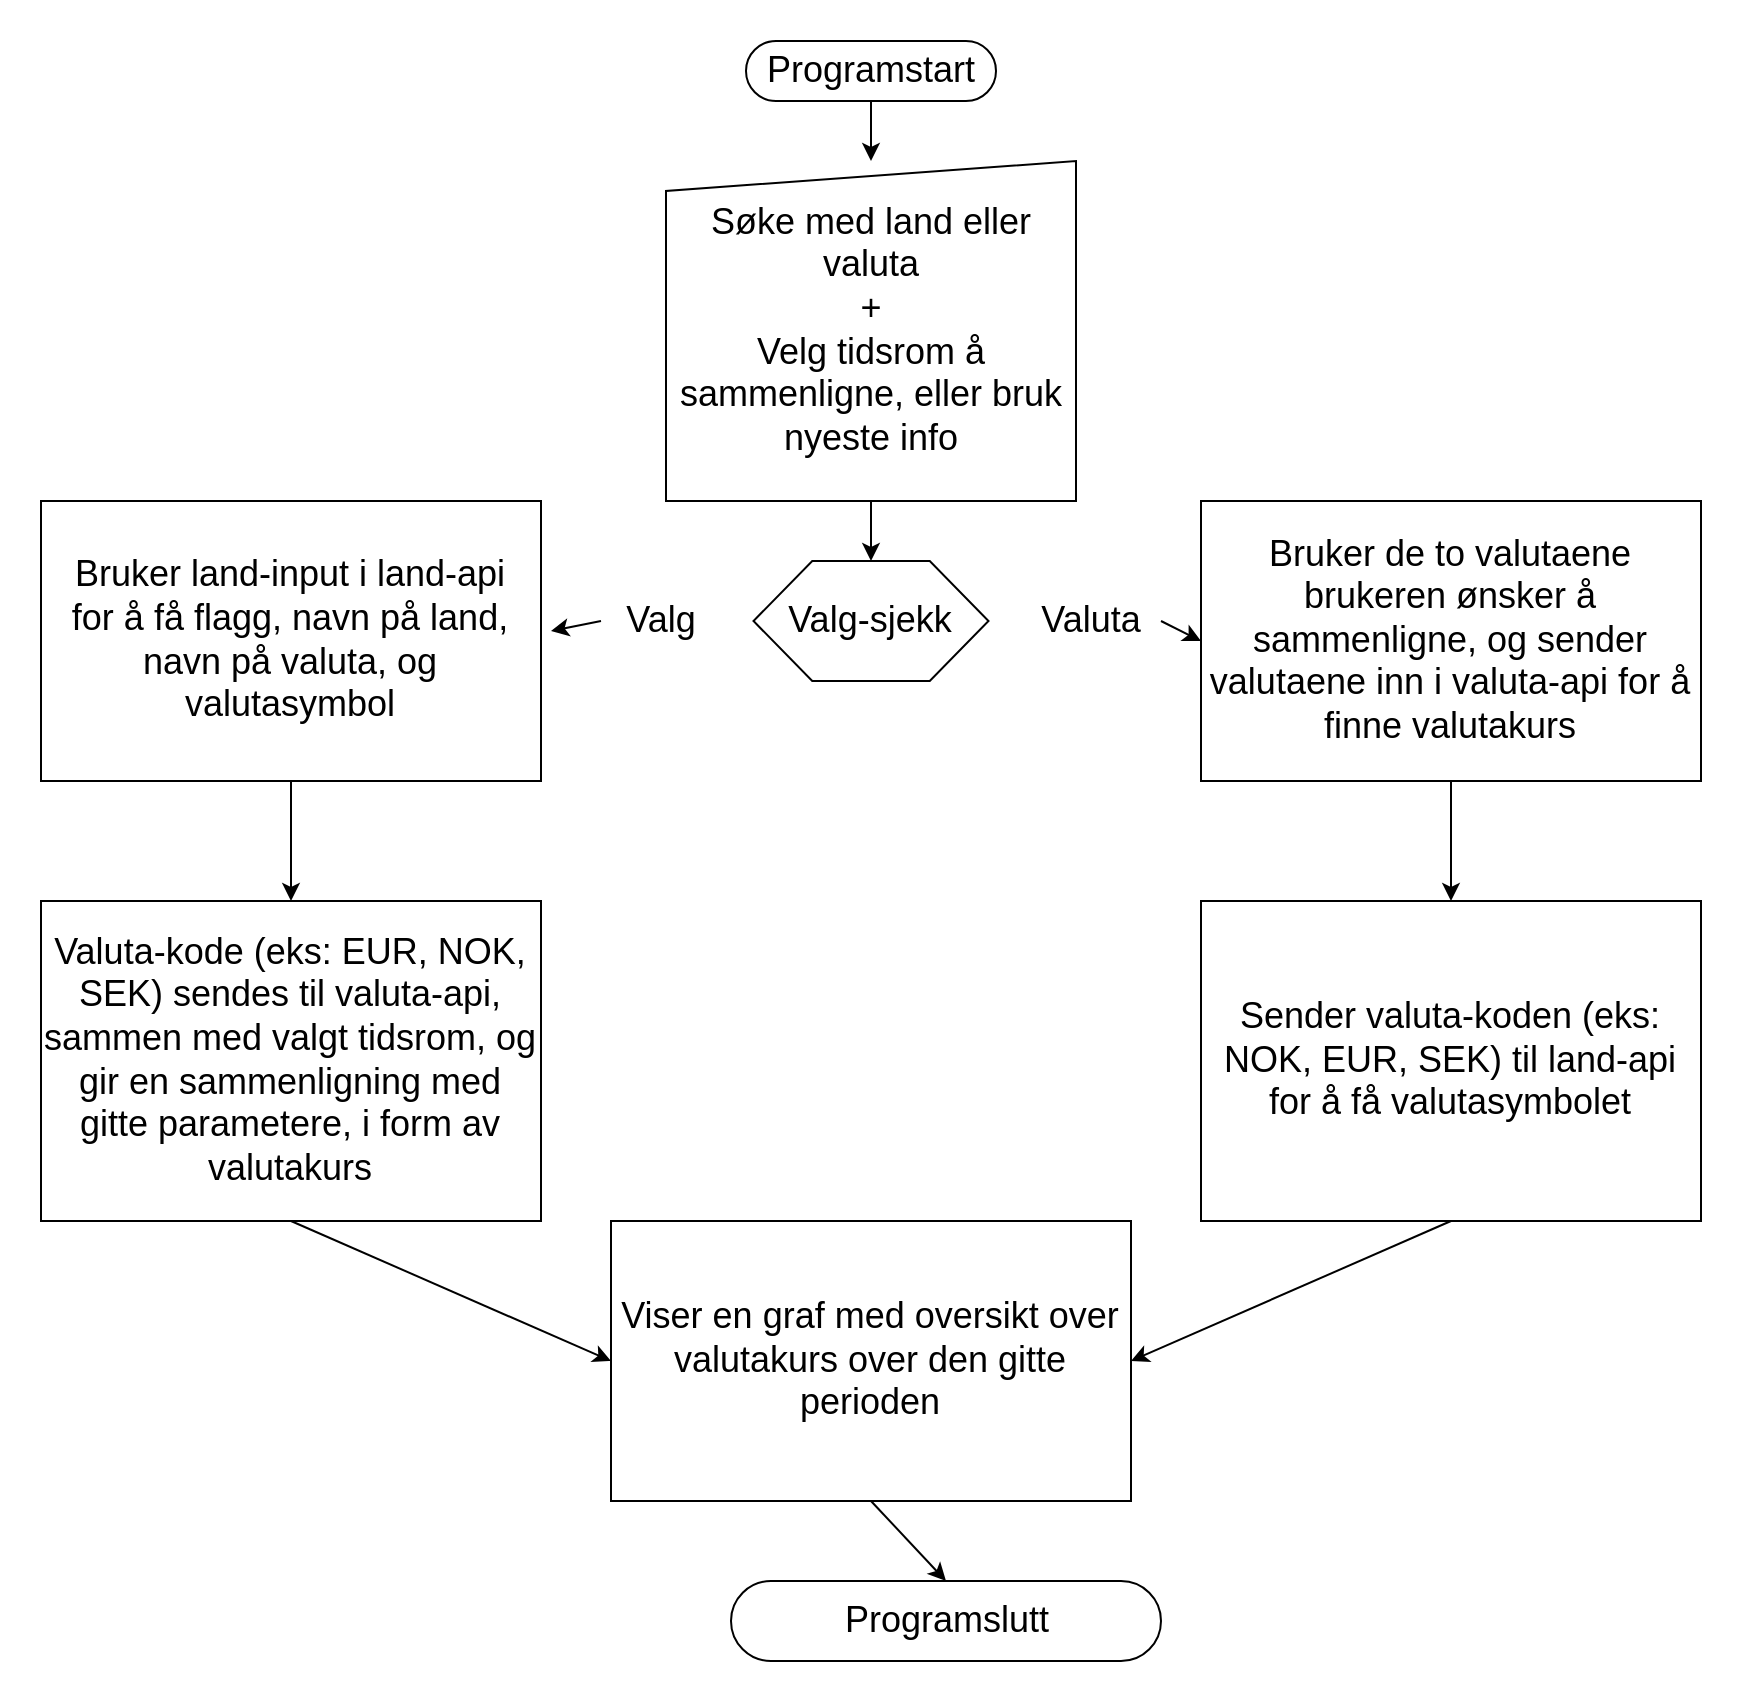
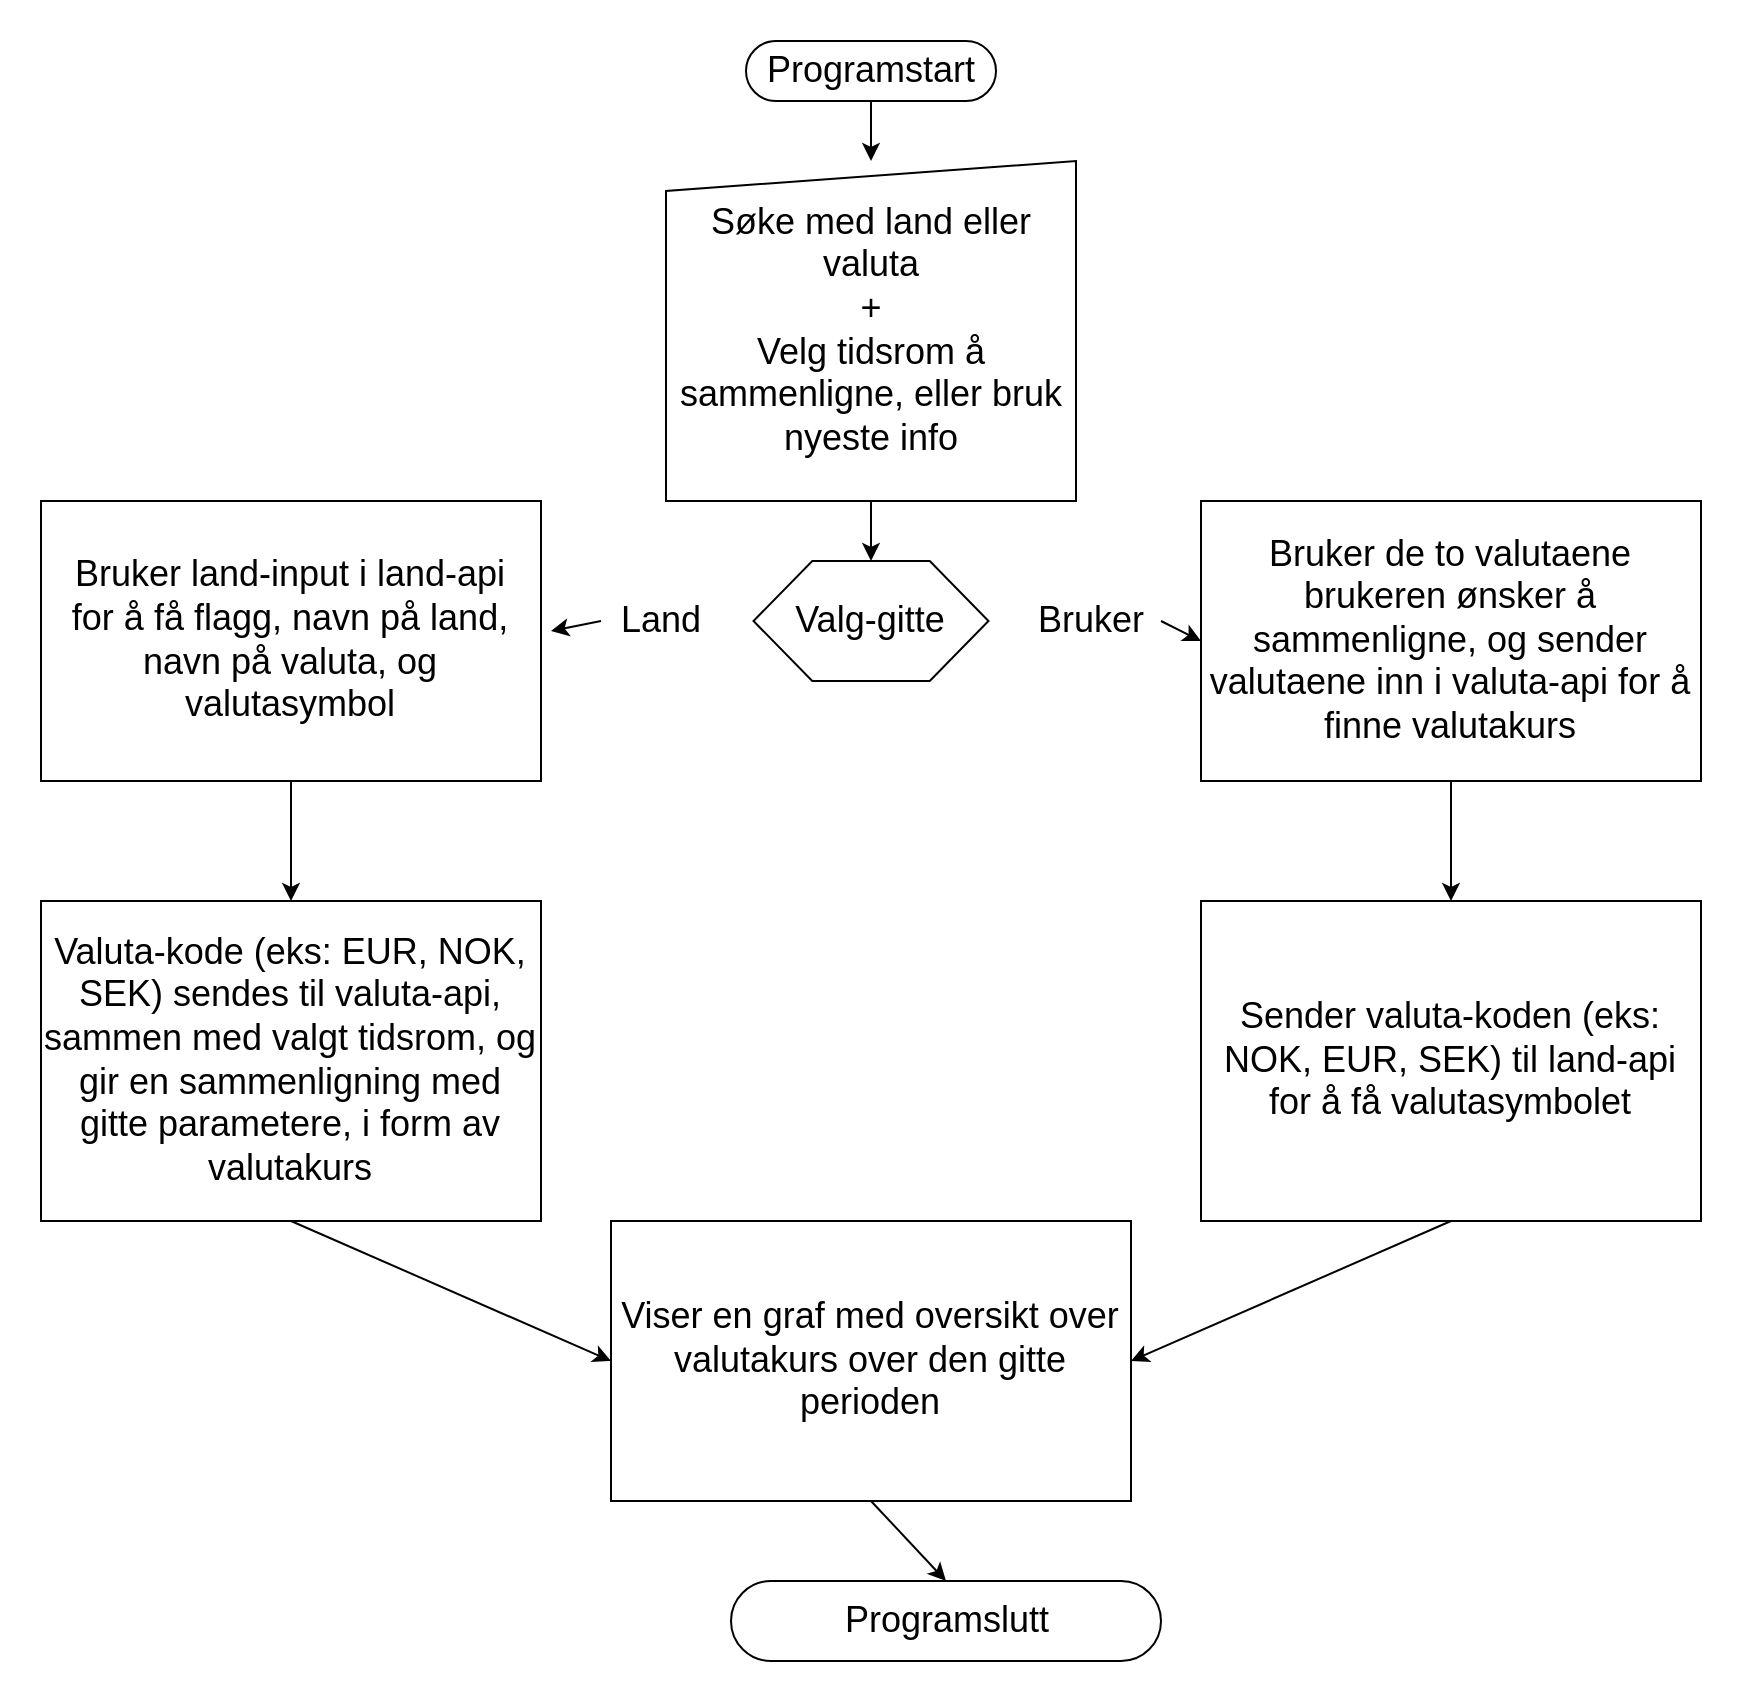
node "Valg": label "Valg" -> "Land"
node "Valg-sjekk": label "Valg-sjekk" -> "Valg-gitte"
node "Valuta": label "Valuta" -> "Bruker"
